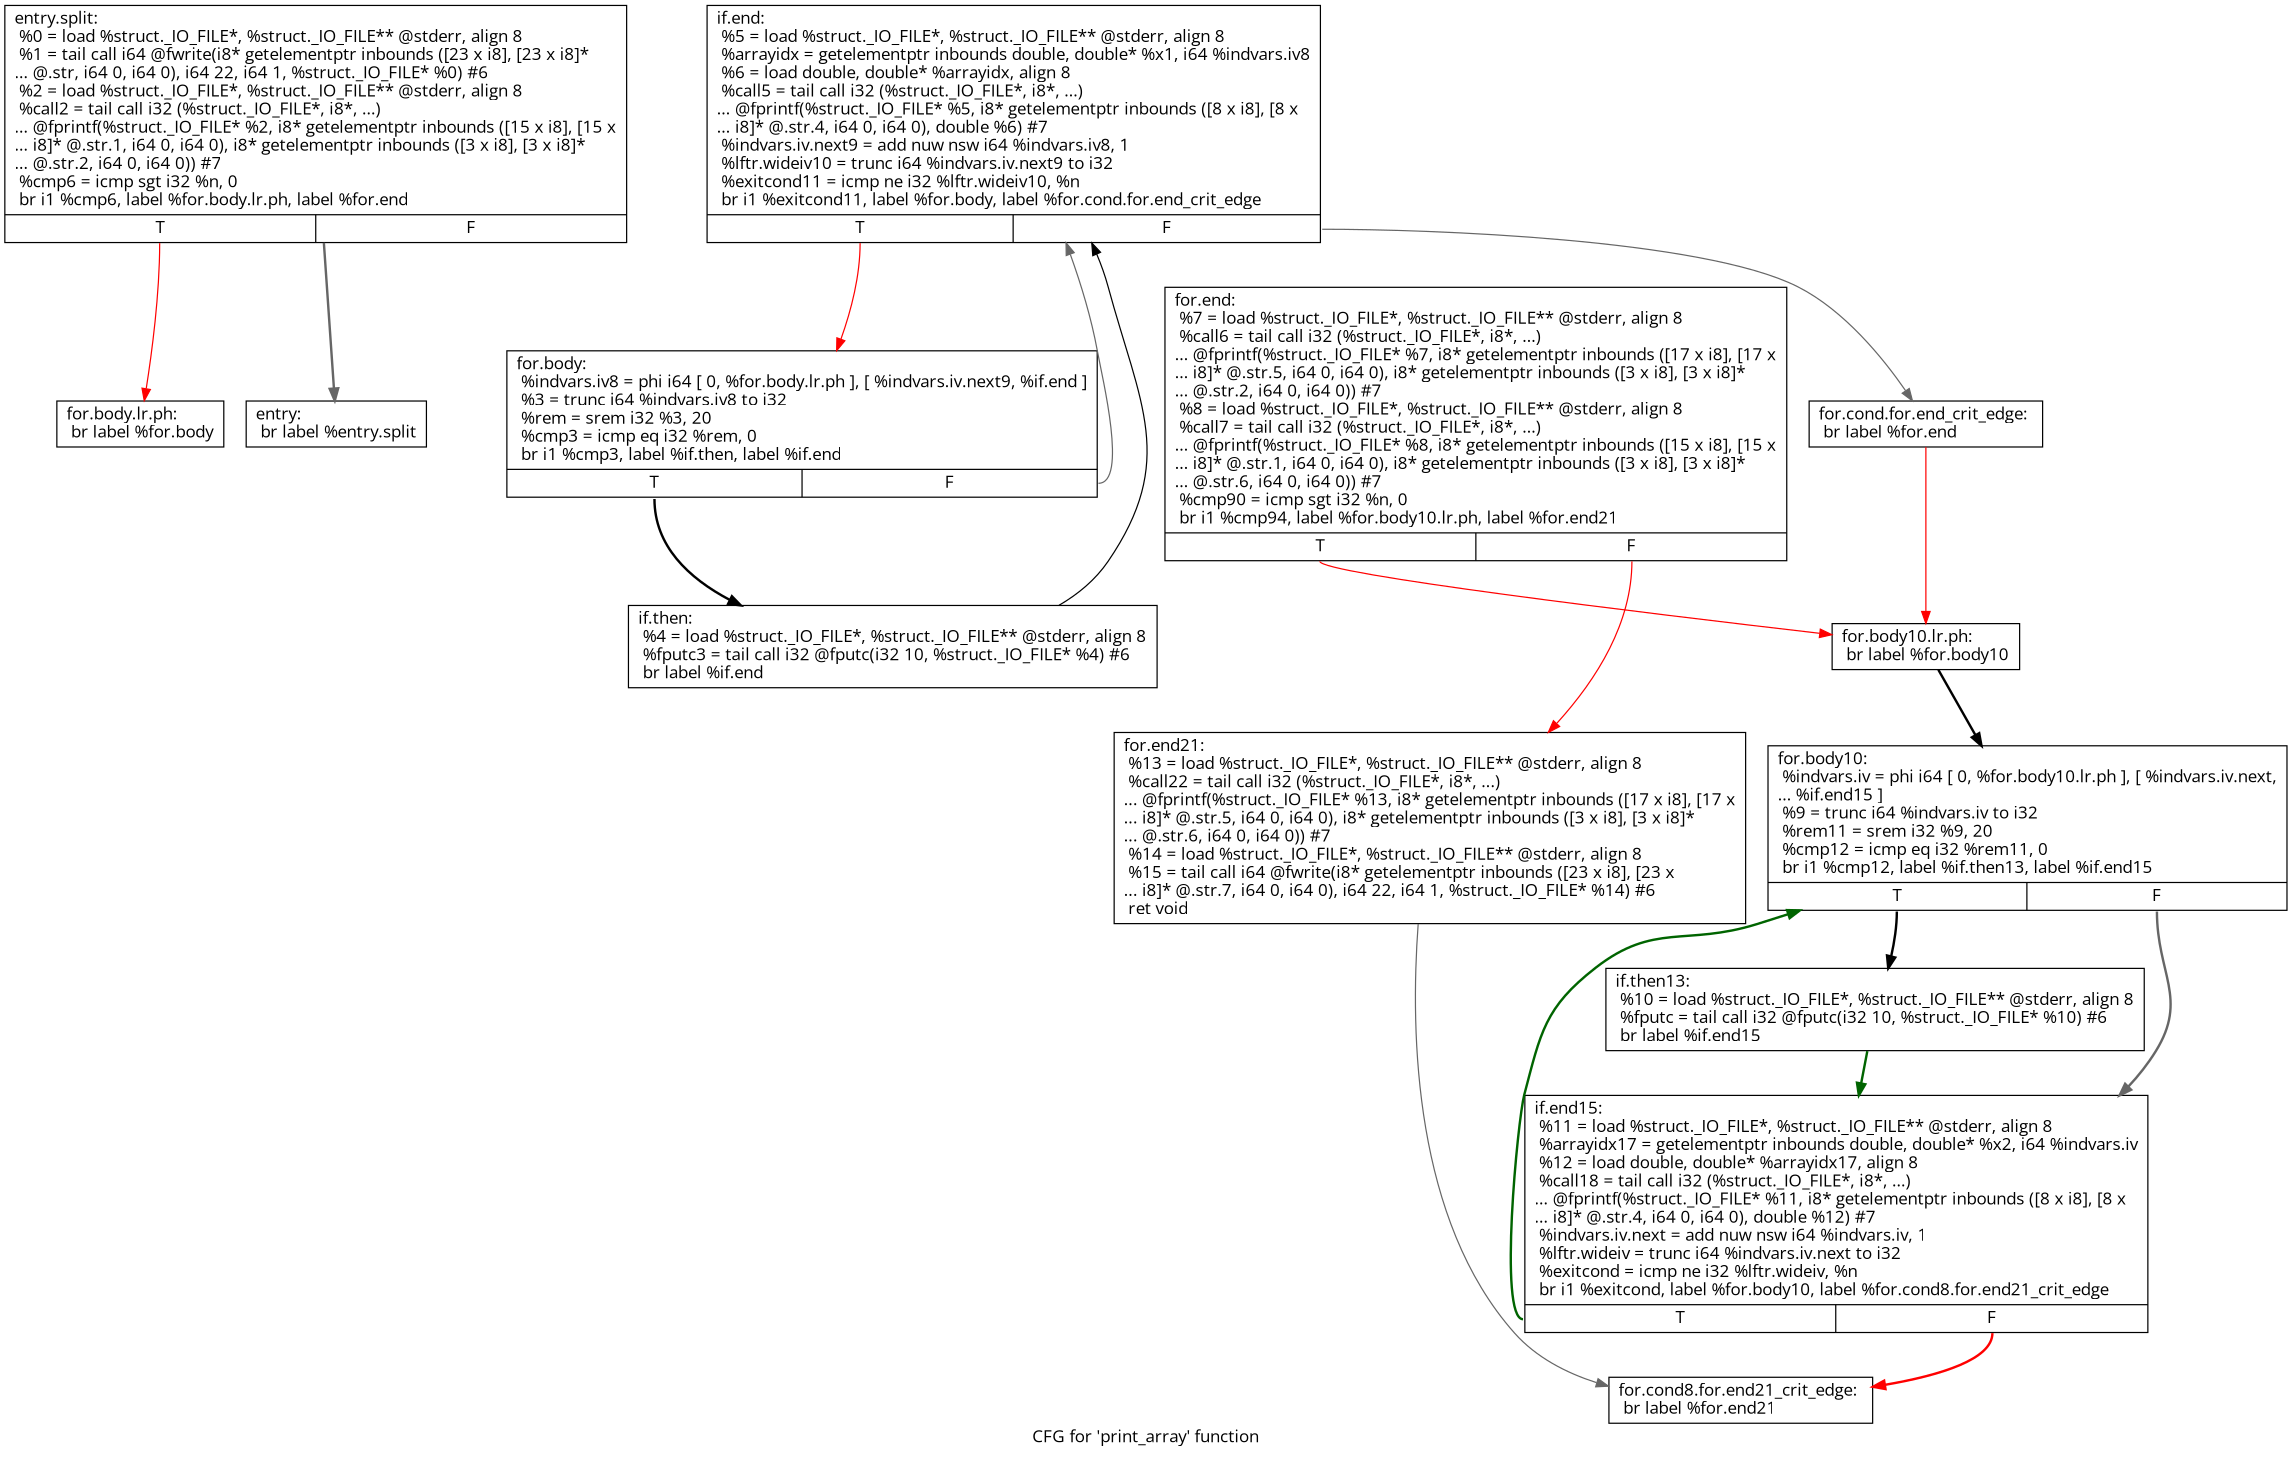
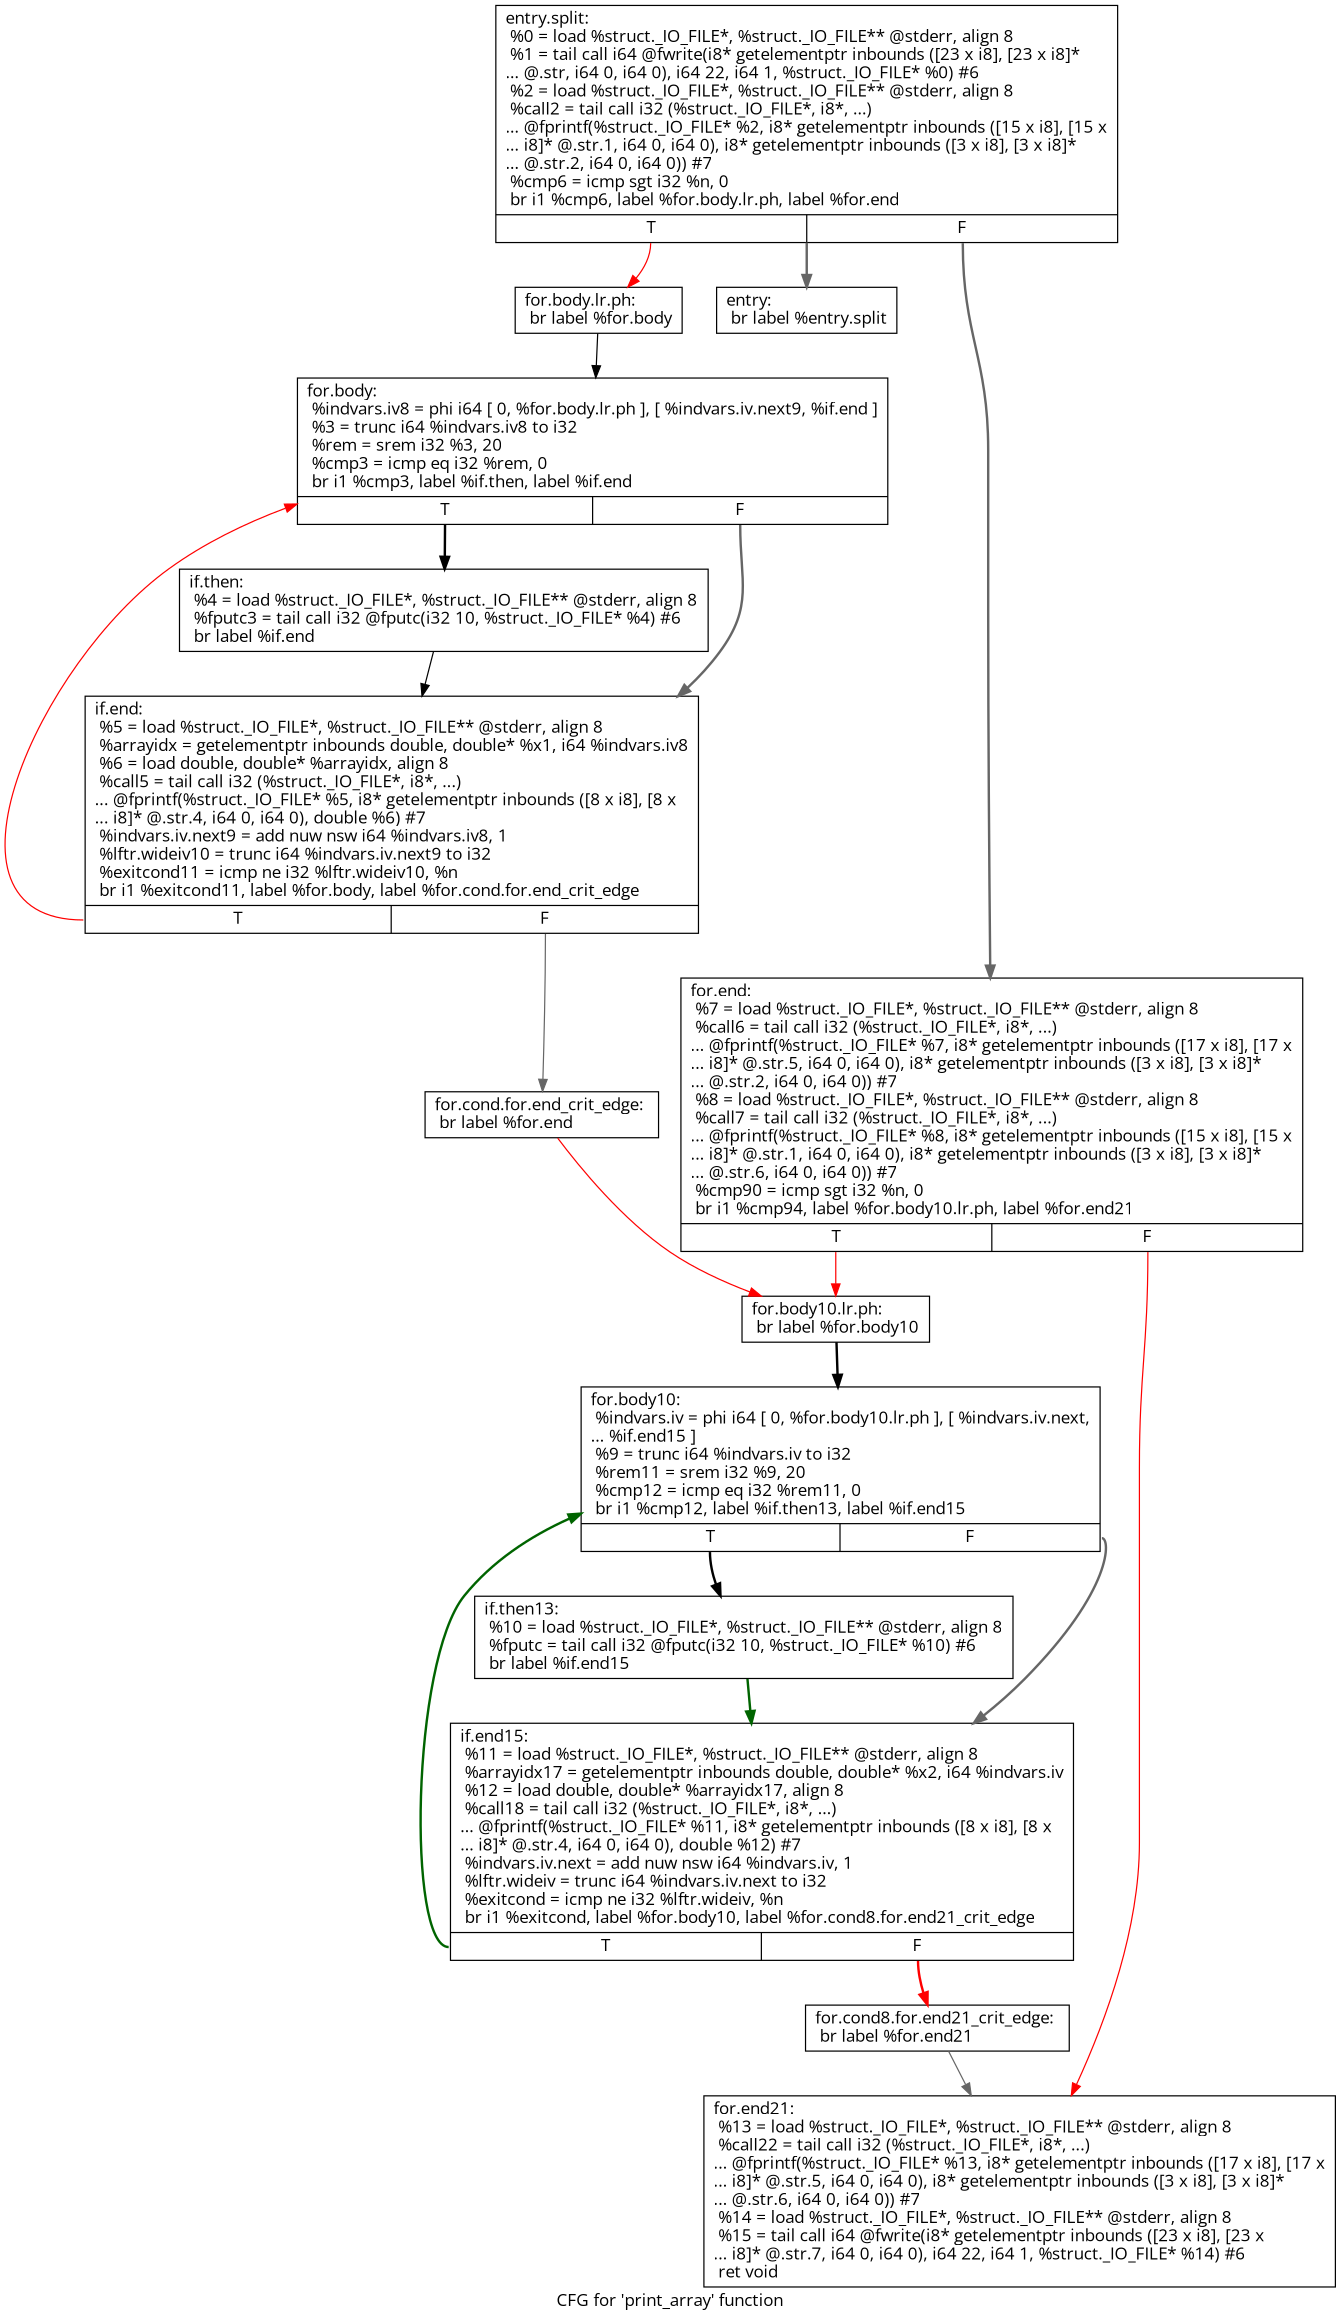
edge "for.body.lr.ph:" -> "for.body:": added
edge "for.body:" -> "if.end:": style solid -> bold
edge "entry.split:" -> "for.end:": added
edge "for.end21:" -> "for.cond8.for.end21_crit_edge:": reversed
